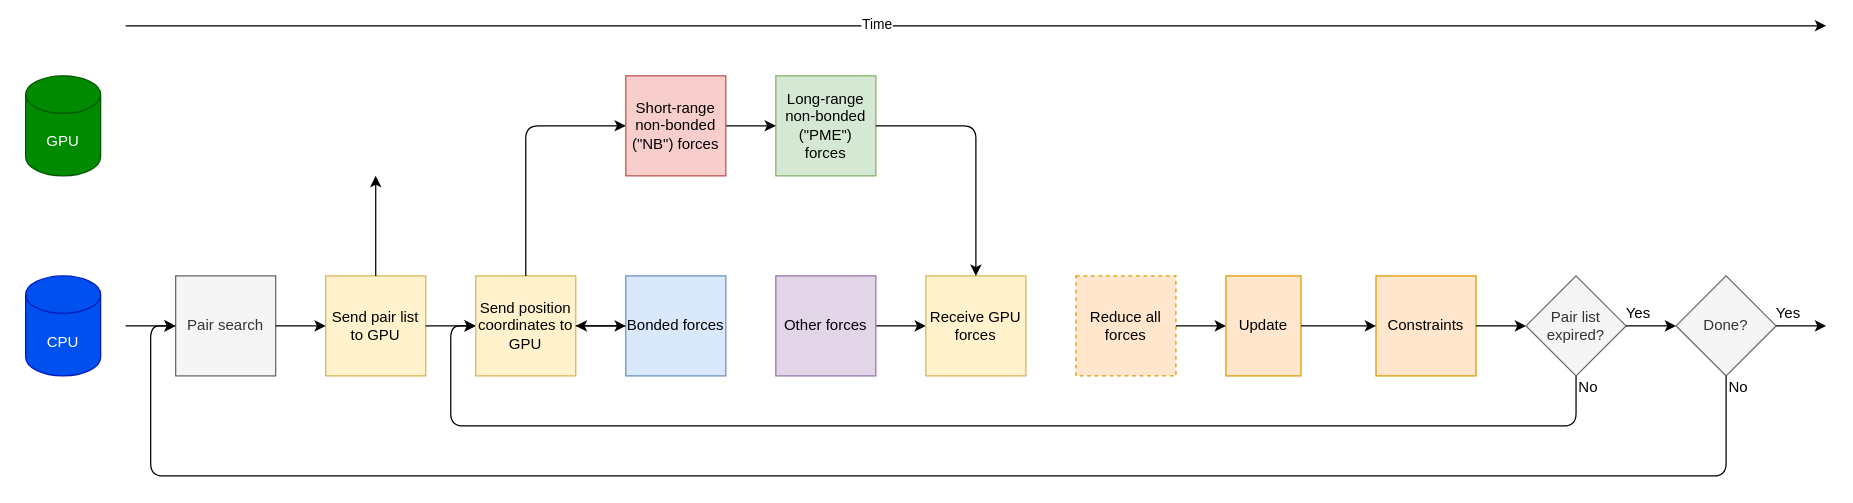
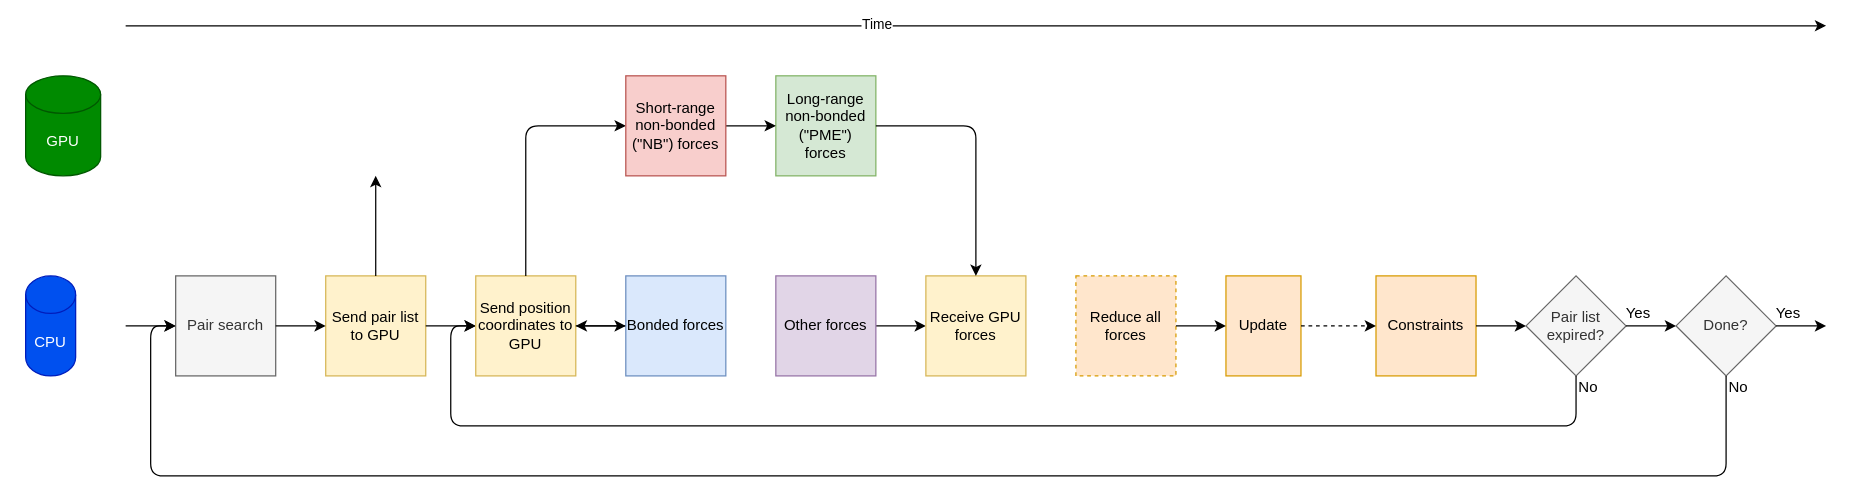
node "CPU": size 75x100 -> 50x100
edge "Update" -> "Constraints": style solid -> dashed
